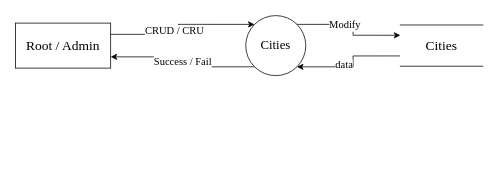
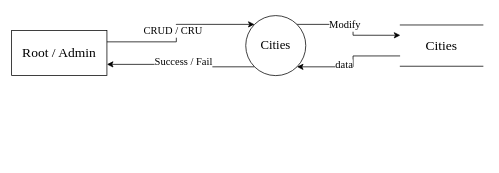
node "Root / Admin": moved (63, 45) -> (59, 53)
